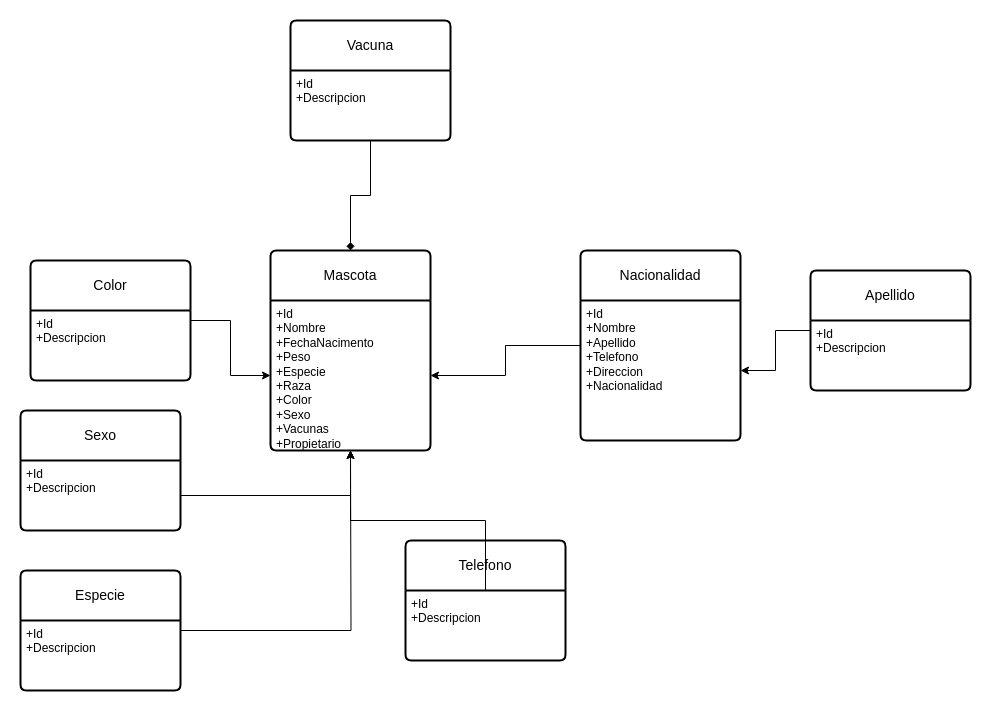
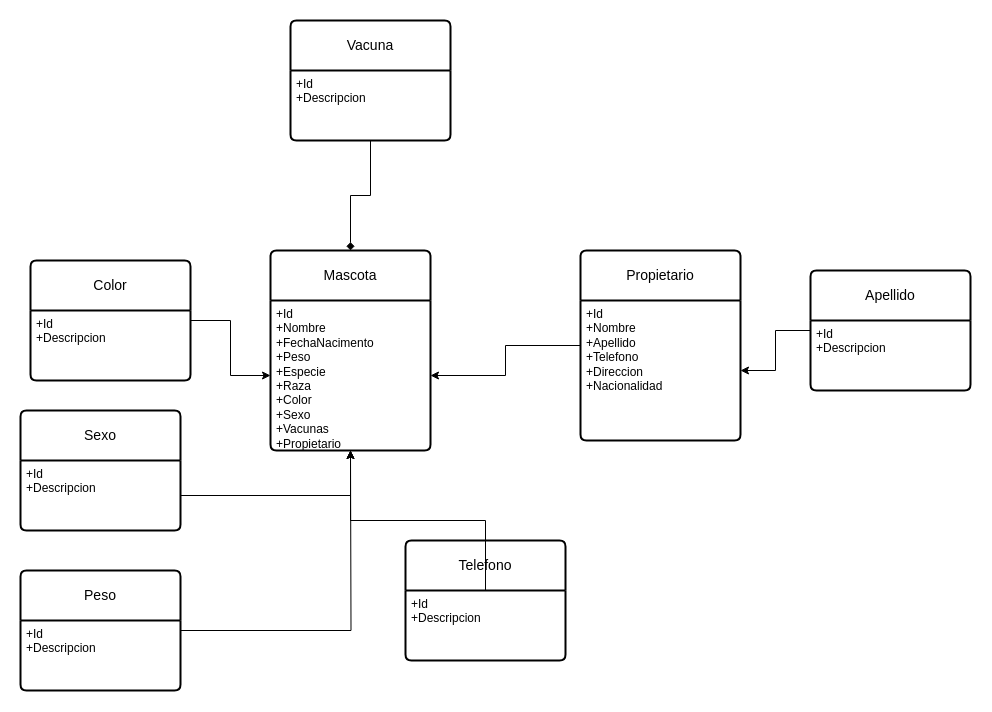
node "Nacionalidad": label "Nacionalidad" -> "Propietario"
node "Especie": label "Especie" -> "Peso"
